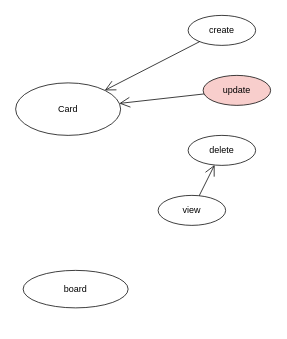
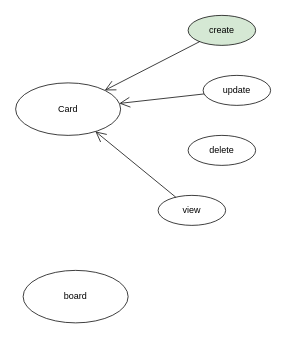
node "create": fillcolor #ffffff -> #d5e8d4
node "update": fillcolor #f8cecc -> #ffffff
edge "view" -> "delete": now "view" -> "Card"
node "board": size 105x38 -> 105x53
